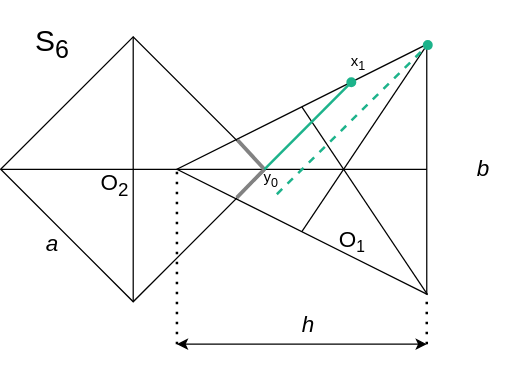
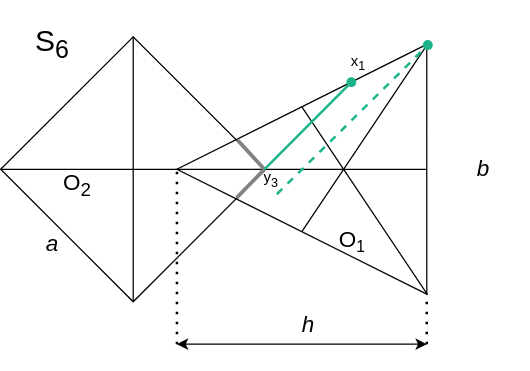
node "y0": label "y0" -> "y3"
node "O2": moved (114, 182) -> (77, 182)
